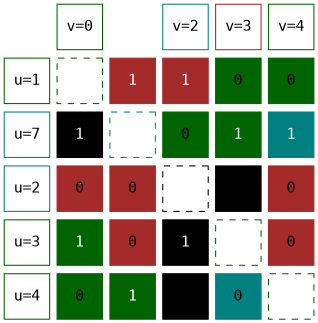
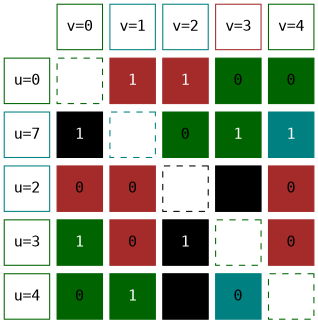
node "v=1": added
node "u=1": label "u=1" -> "u=0"
